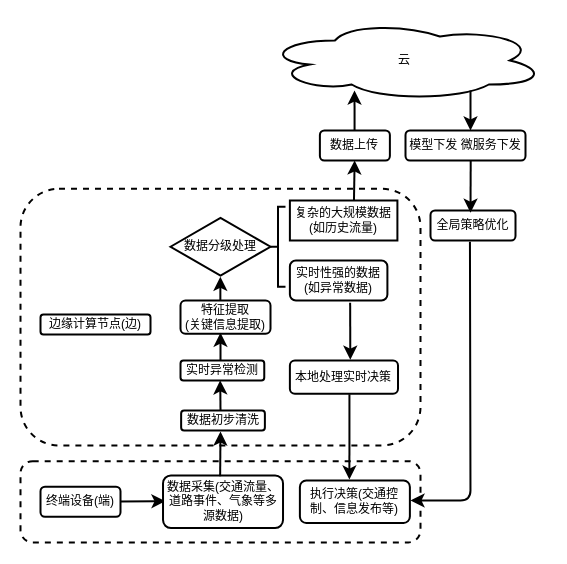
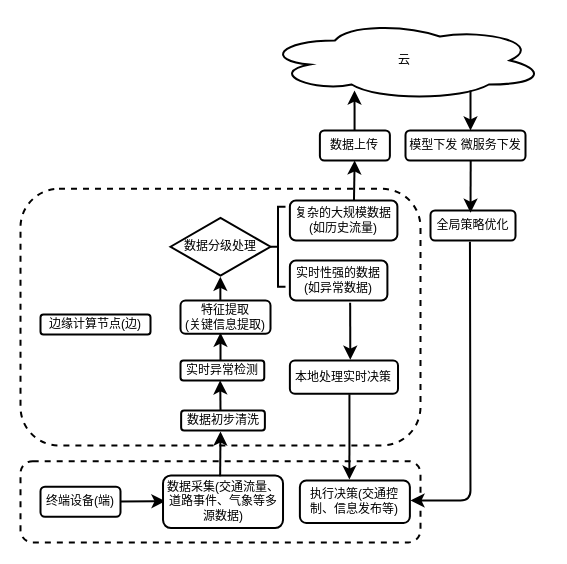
node "复杂的大规模数据 (如历史流量)": shape rectangle -> rounded rectangle
